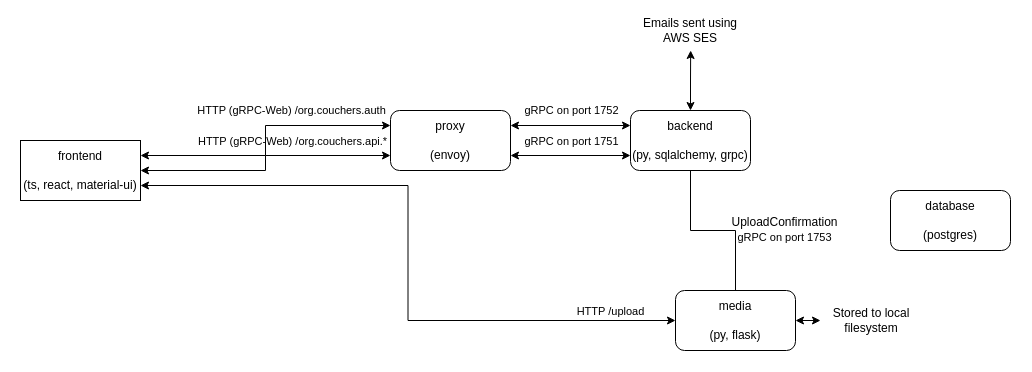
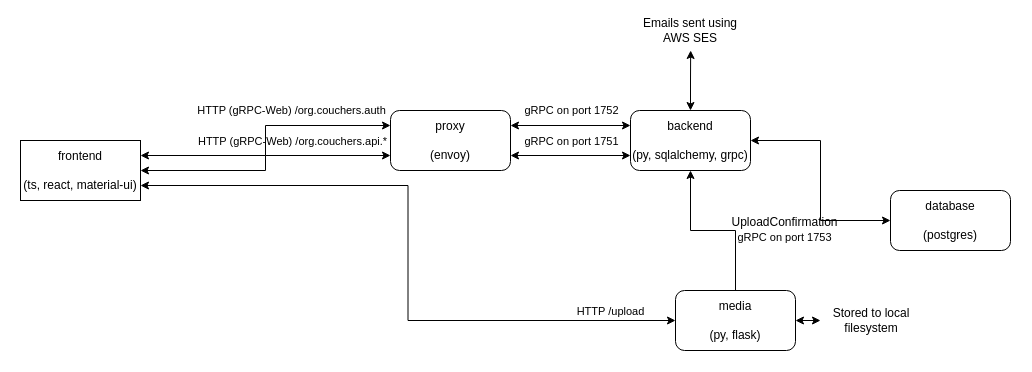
edge "backend (py, sqlalchemy, grpc)" -- "media (py, flask)": arrowhead none -> classic
edge "backend (py, sqlalchemy, grpc)" -- "database (postgres)": added
